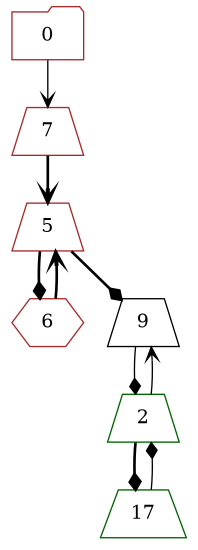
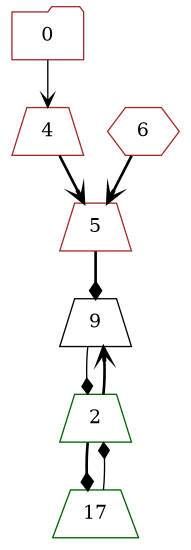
node "7": label "7" -> "4"
edge "5" -> "6": removed
edge "2" -> "9": style solid -> bold
